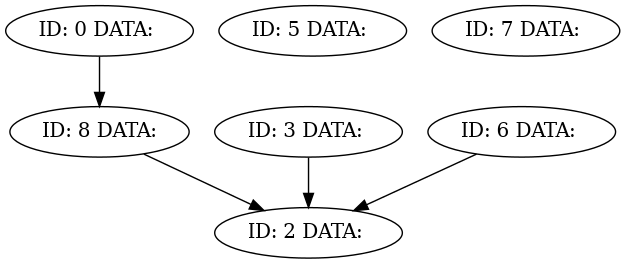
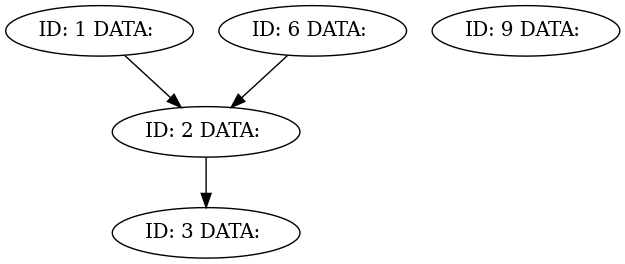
node "ID: 0 DATA:": removed
node "ID: 5 DATA:": removed
node "ID: 7 DATA:": removed
node "ID: 9 DATA:": added
node "ID: 8 DATA:": label "ID: 8 DATA:" -> "ID: 1 DATA:"
edge "ID: 3 DATA:" -> "ID: 2 DATA:": reversed
